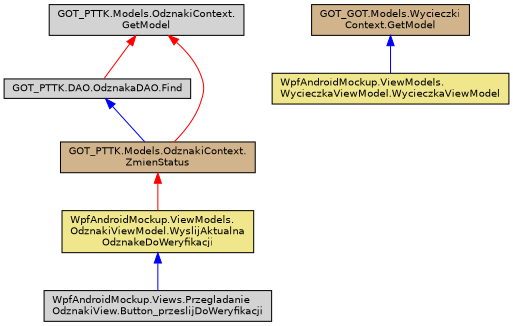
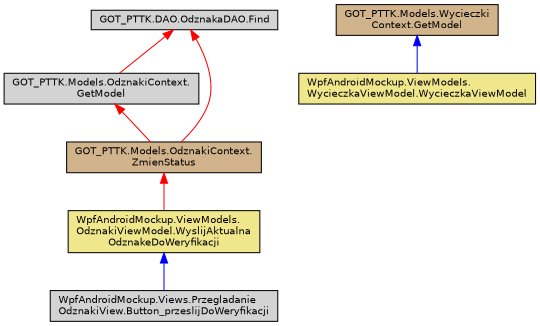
node "GOT_GOT.Models.Wycieczki Context.GetModel": label "GOT_GOT.Models.Wycieczki Context.GetModel" -> "GOT_PTTK.Models.Wycieczki Context.GetModel"
edge "GOT_PTTK.DAO.OdznakaDAO.Find" -> "GOT_PTTK.Models.OdznakiContext. GetModel": reversed
edge "GOT_PTTK.Models.OdznakiContext. ZmienStatus" -> "GOT_PTTK.DAO.OdznakaDAO.Find": color blue -> red
